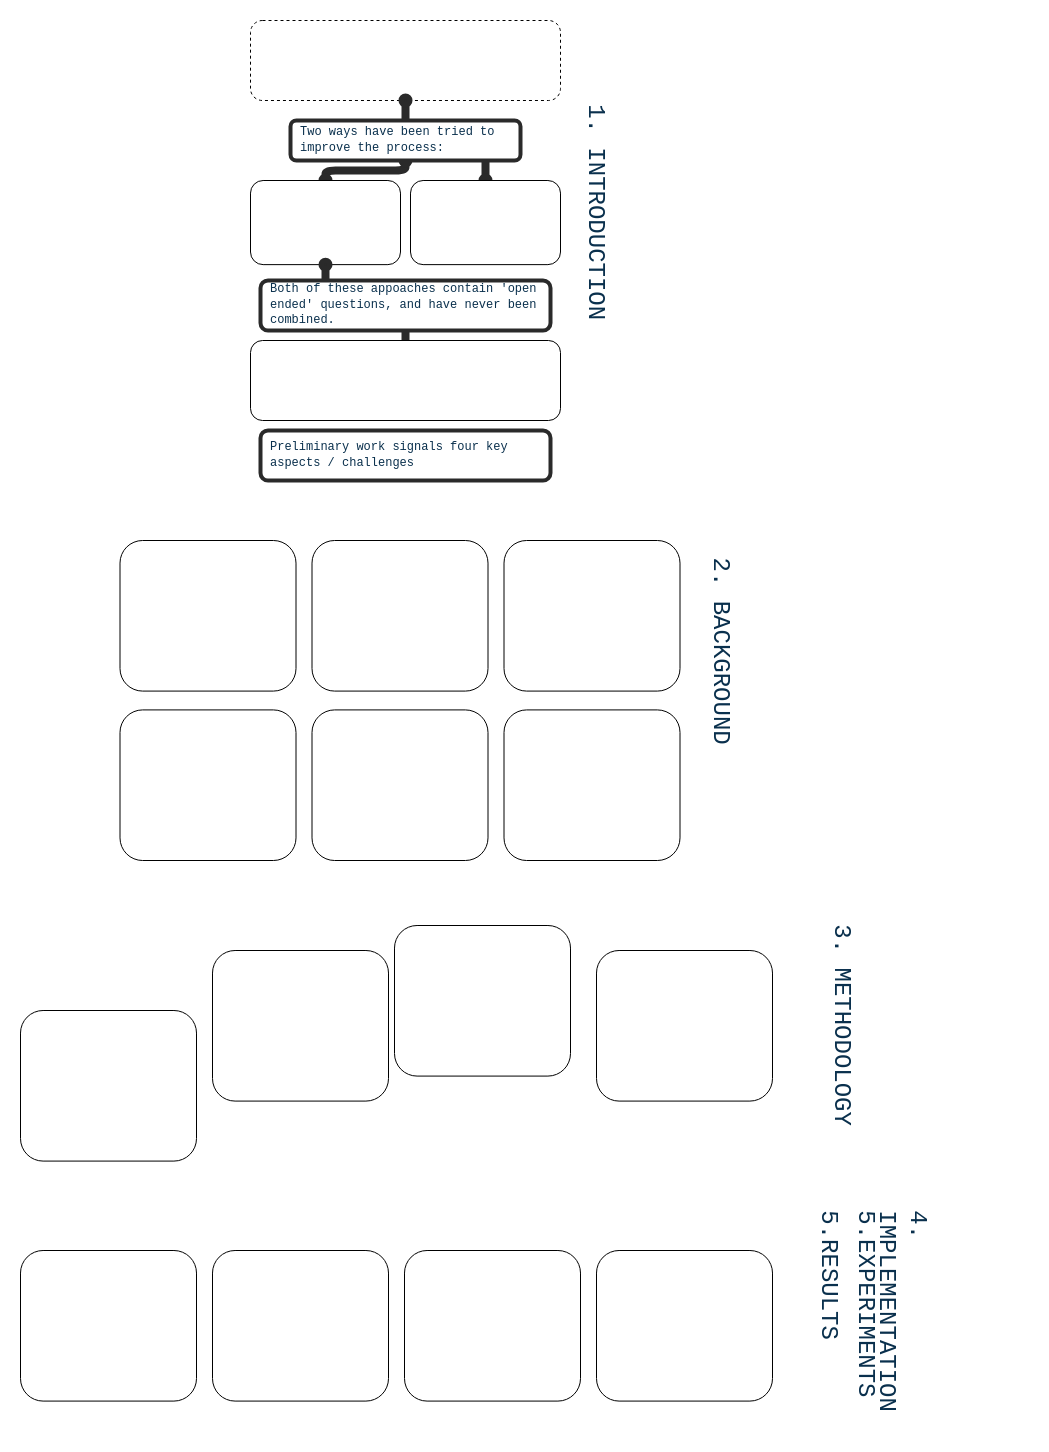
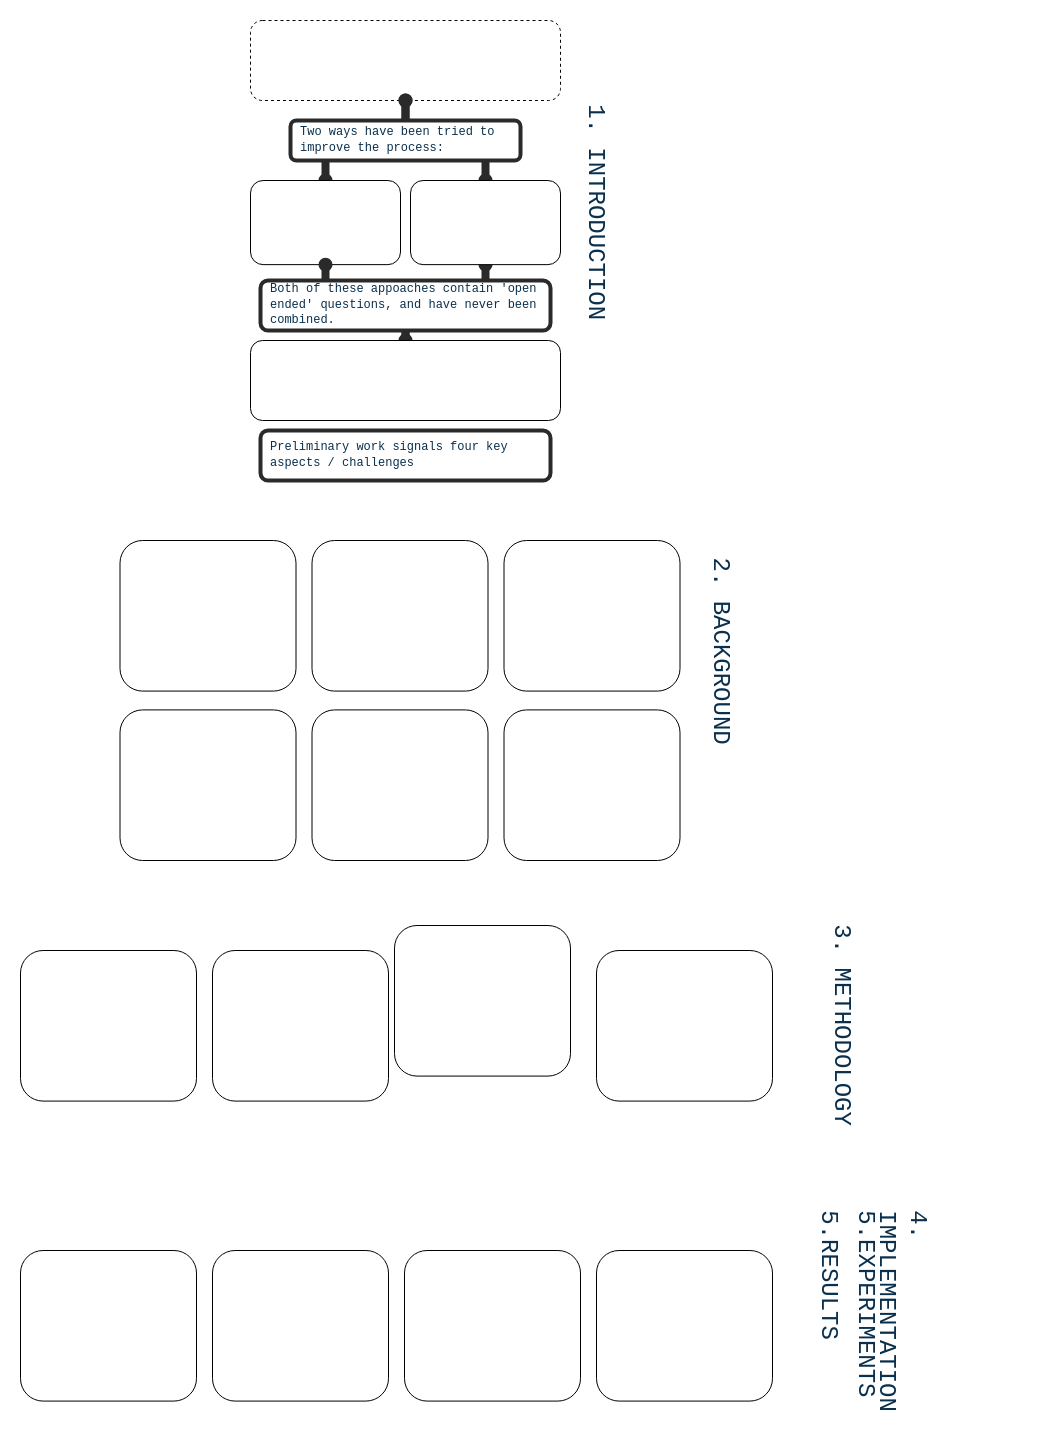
edge "Two ways have been tried to improve the process:" -- "1. Gecomputation inside of Web Applications": now "Geocomputation L is important L is difficult" -- "1. Gecomputation inside of Web Applications"
edge "2. Gecomputation using Visual Programming" -- "This study seeks to combine both approaches": added
node "3.1 Interface": moved (109, 1086) -> (109, 1026)
